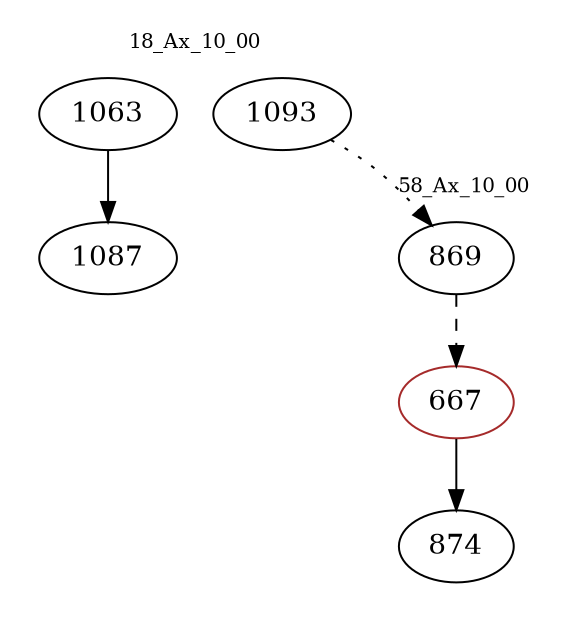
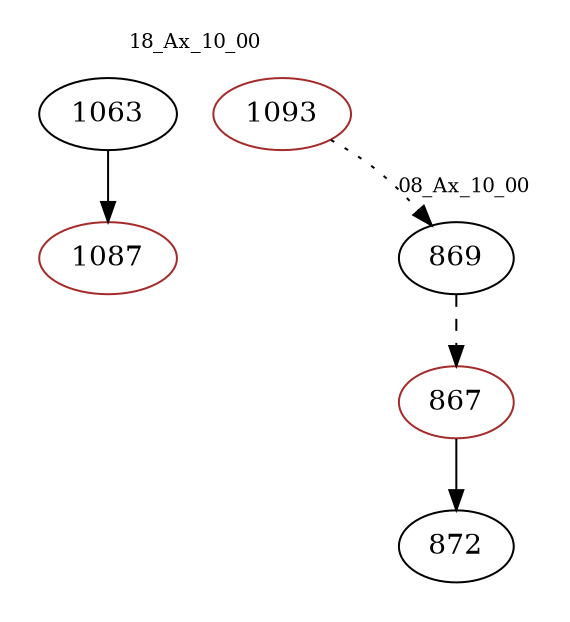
node "1093": color black -> brown
cluster "58_Ax_10_00": label "58_Ax_10_00" -> "08_Ax_10_00"
node "1087": color black -> brown
node "667": label "667" -> "867"
node "874": label "874" -> "872"
